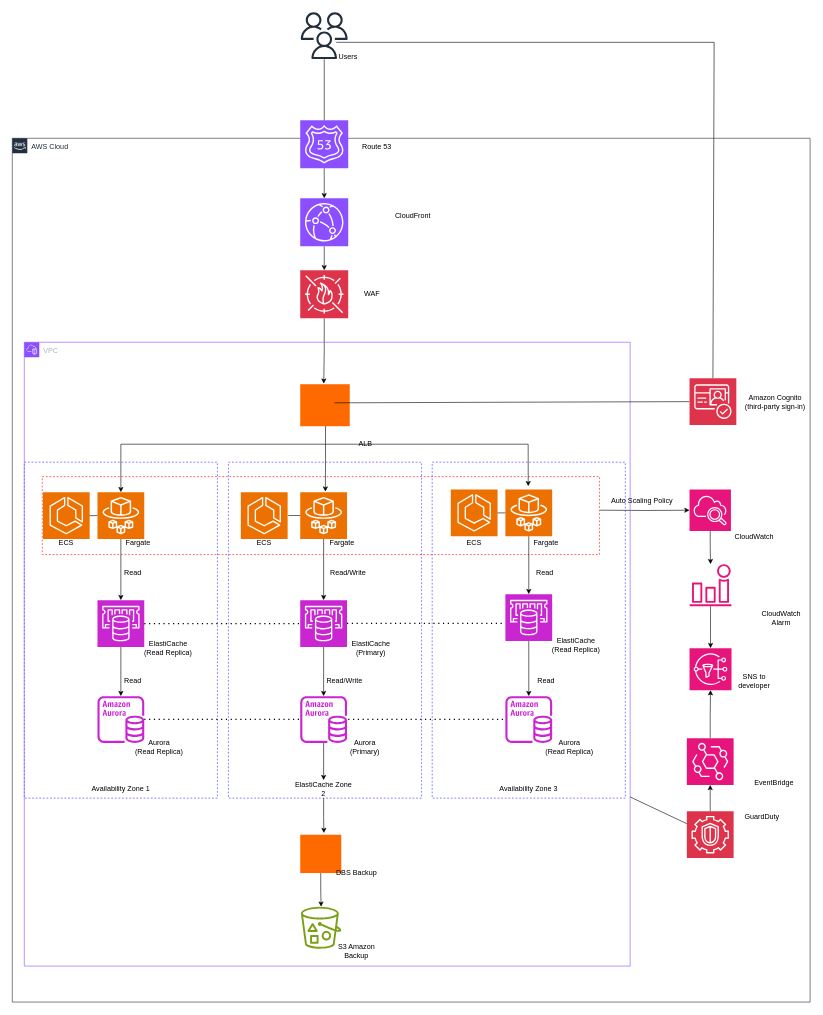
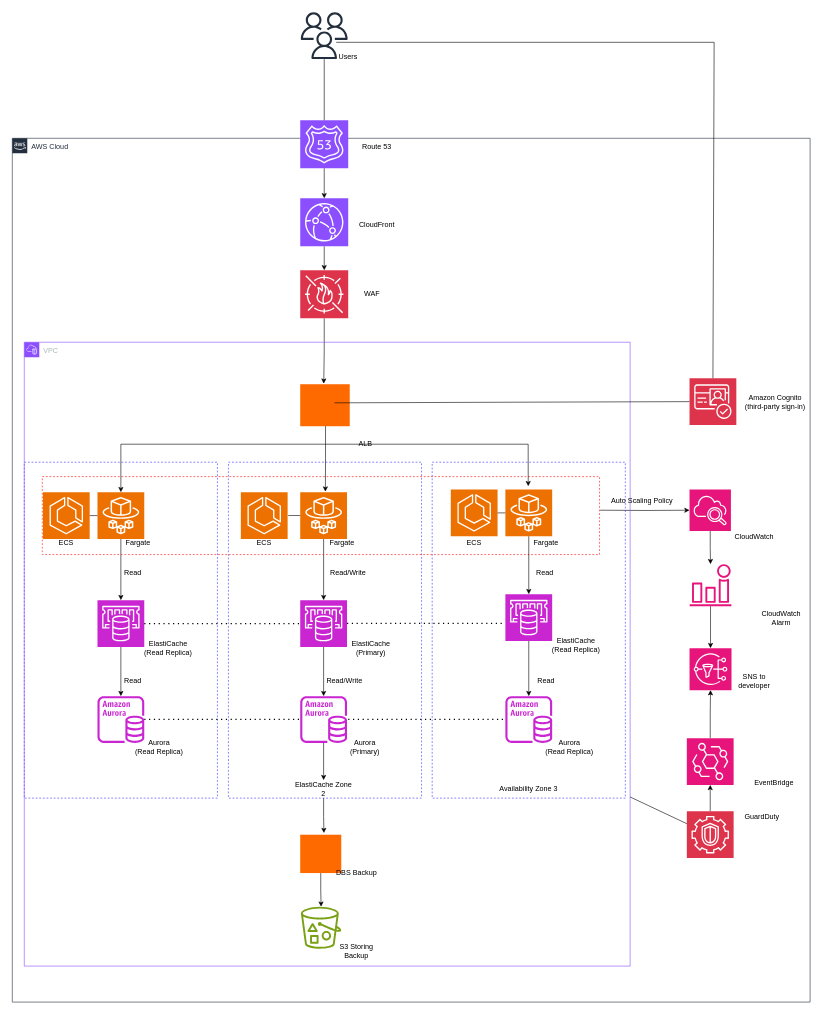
node "CloudFront": moved (413, 216) -> (377, 225)
node "Availability Zone 1": removed
node "S3 Amazon Backup": label "S3 Amazon Backup" -> "S3 Storing Backup"
